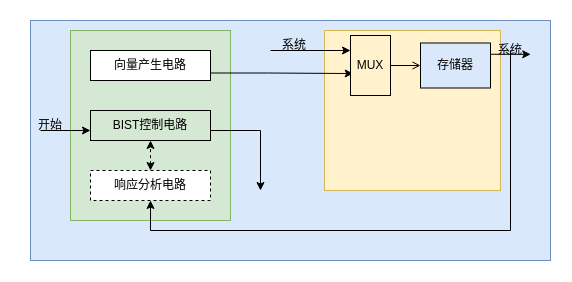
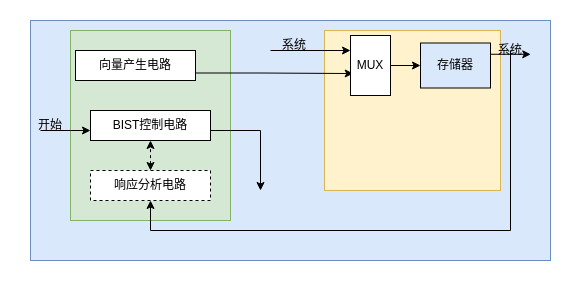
node "向量产生电路": moved (151, 66) -> (136, 66)
node "MUX": fillcolor #fff2cc -> #ffffff
edge "MUX" -> "存储器": arrowhead open -> classic
node "BIST控制电路": fillcolor #d5e8d4 -> #ffffff
